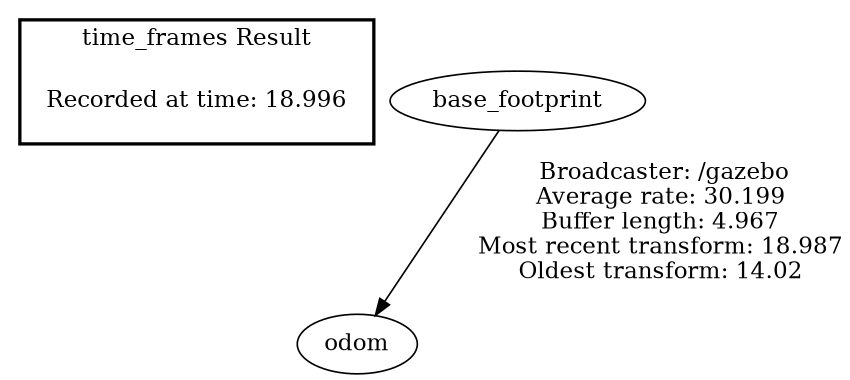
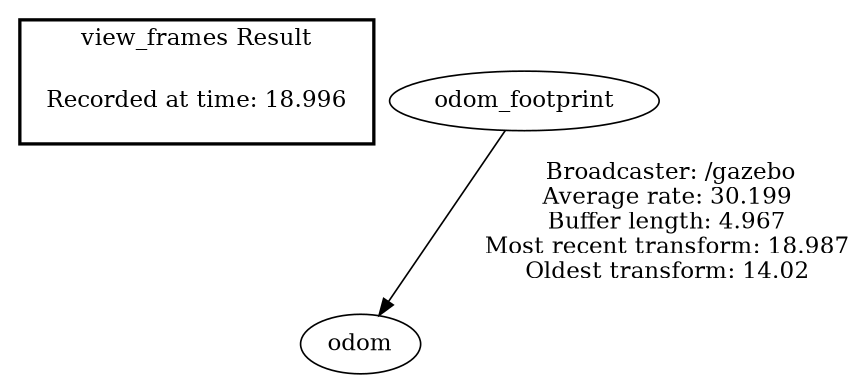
cluster "time_frames Result": label "time_frames Result" -> "view_frames Result"
node "base_footprint": label "base_footprint" -> "odom_footprint"
